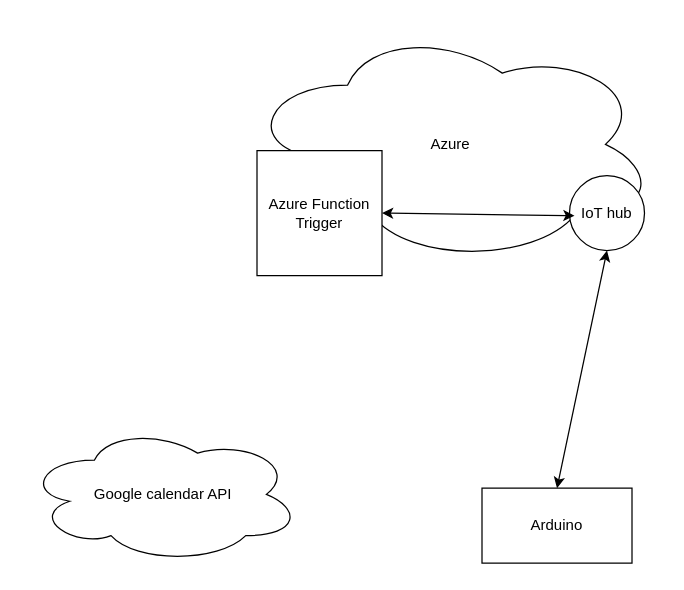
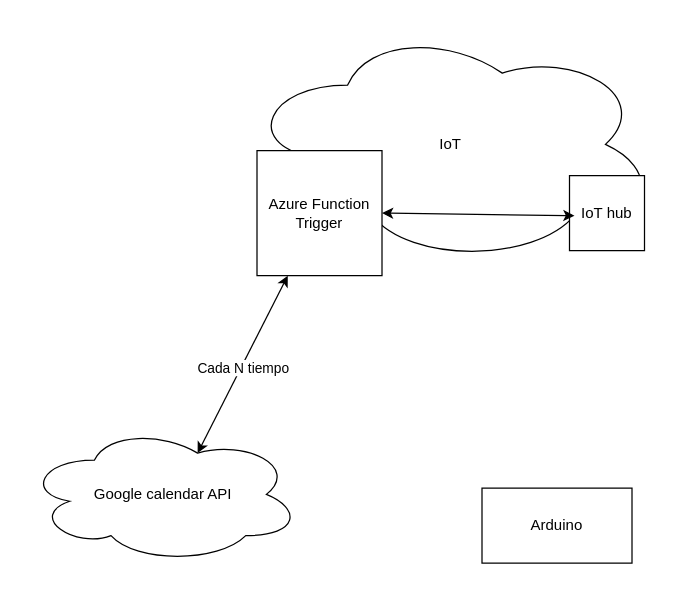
node "Azure": label "Azure" -> "IoT"
node "IoT hub": shape ellipse -> rectangle
edge "Azure Function Trigger" -- "Google calendar API": added, label "Cada N tiempo"
edge "IoT hub" -- "Arduino": removed
